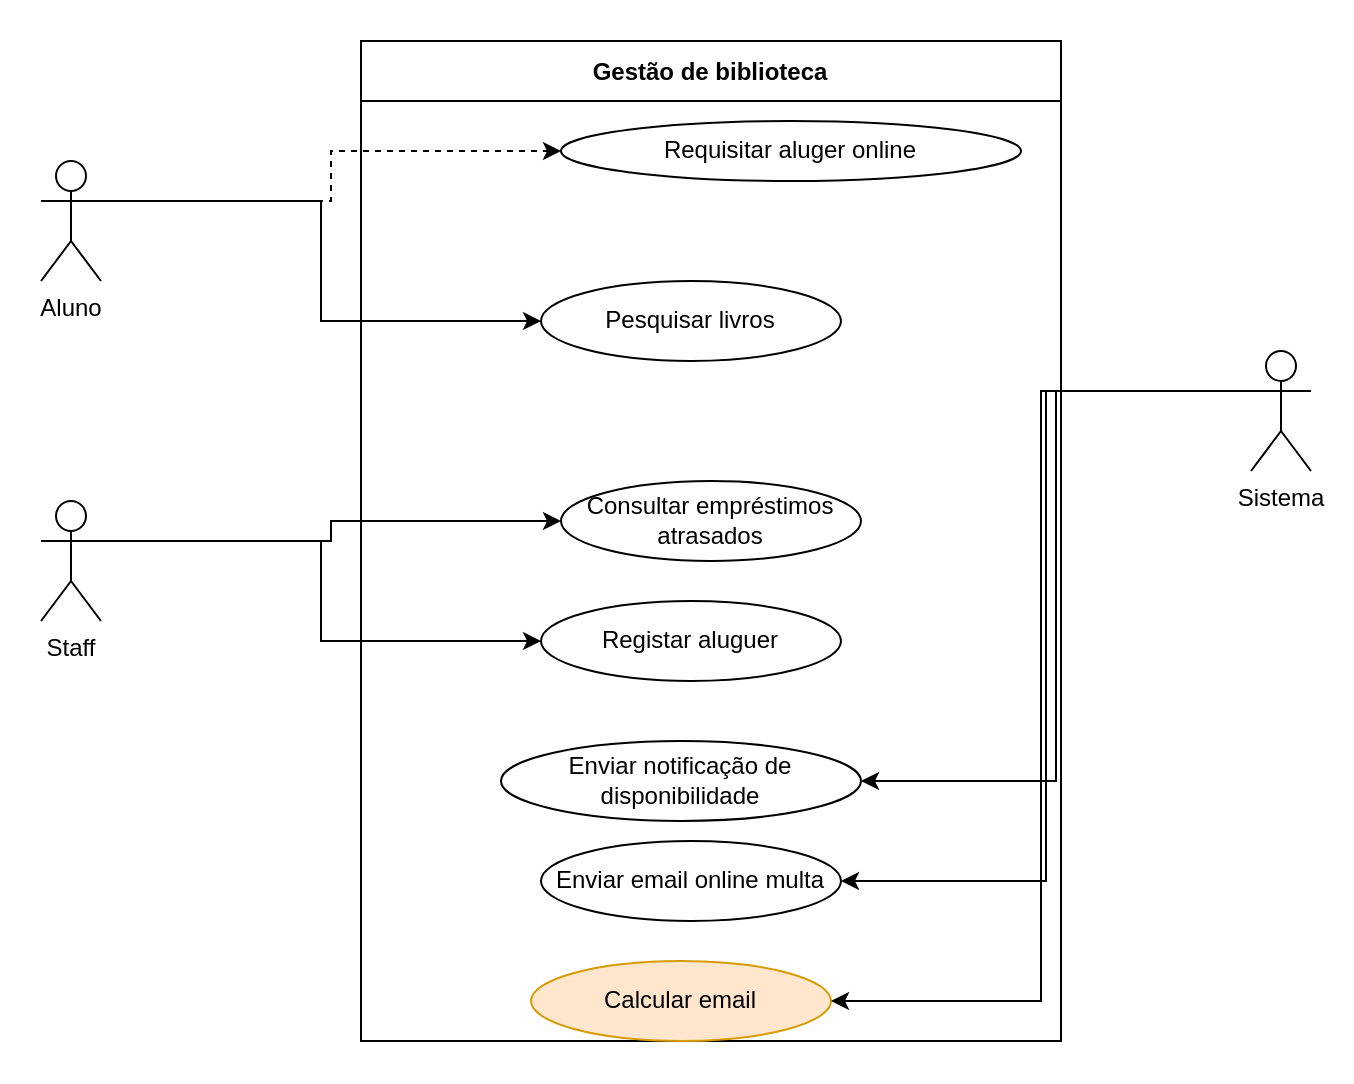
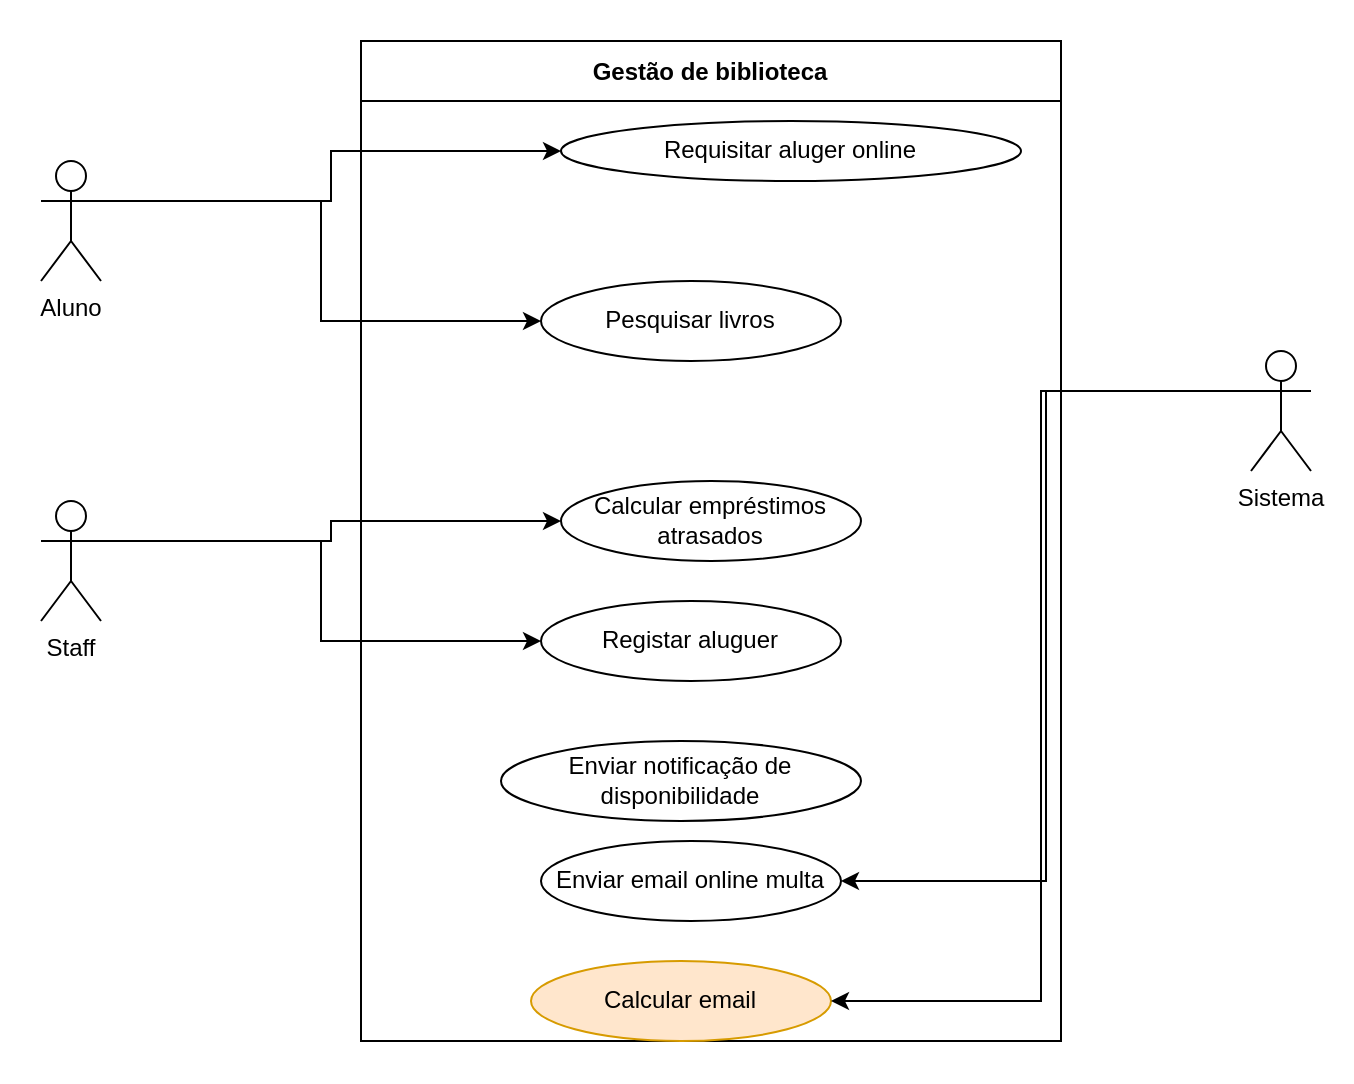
edge "Aluno" -> "Requisitar aluger online": style dashed -> solid
node "Consultar empréstimos atrasados": label "Consultar empréstimos atrasados" -> "Calcular empréstimos atrasados"
edge "Sistema" -> "Enviar notificação de disponibilidade": removed
